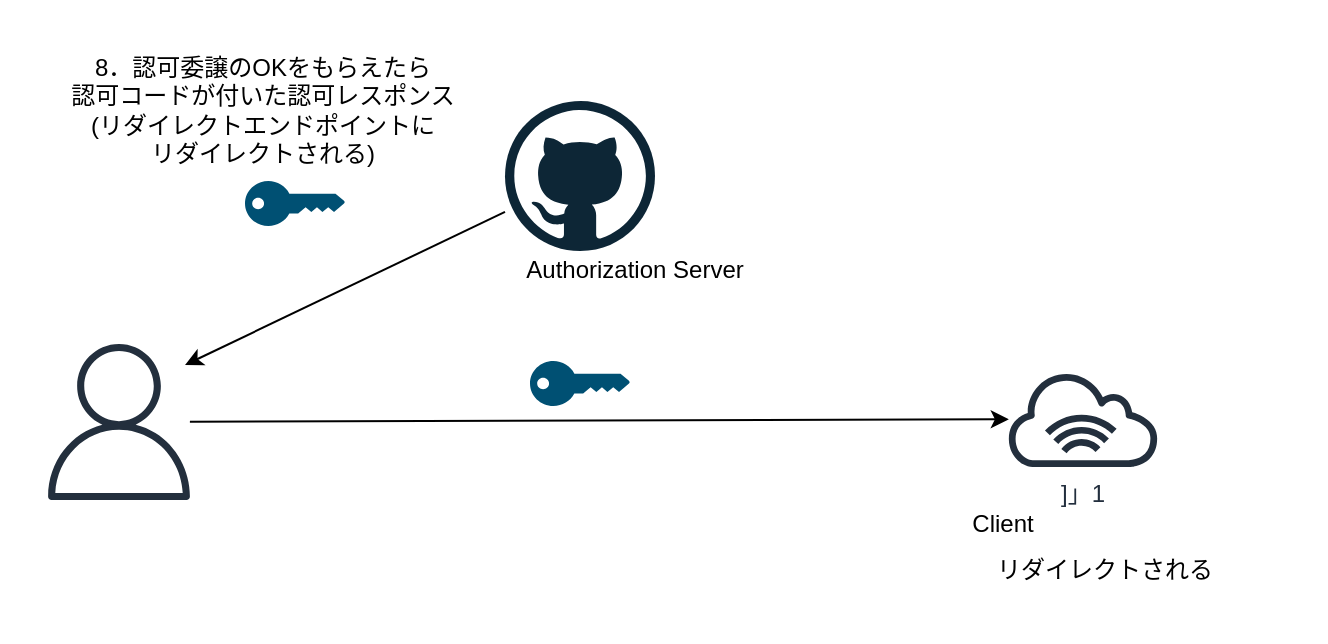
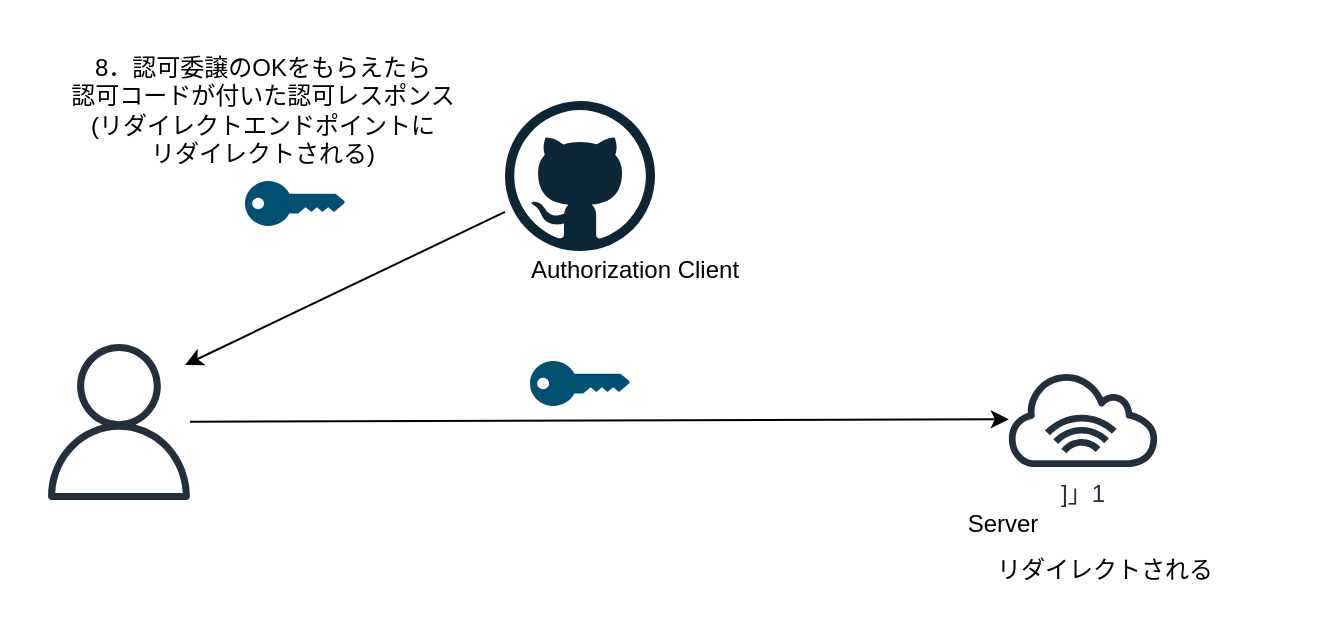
node "Authorization Server": label "Authorization Server" -> "Authorization Client"
node "Client": label "Client" -> "Server"
